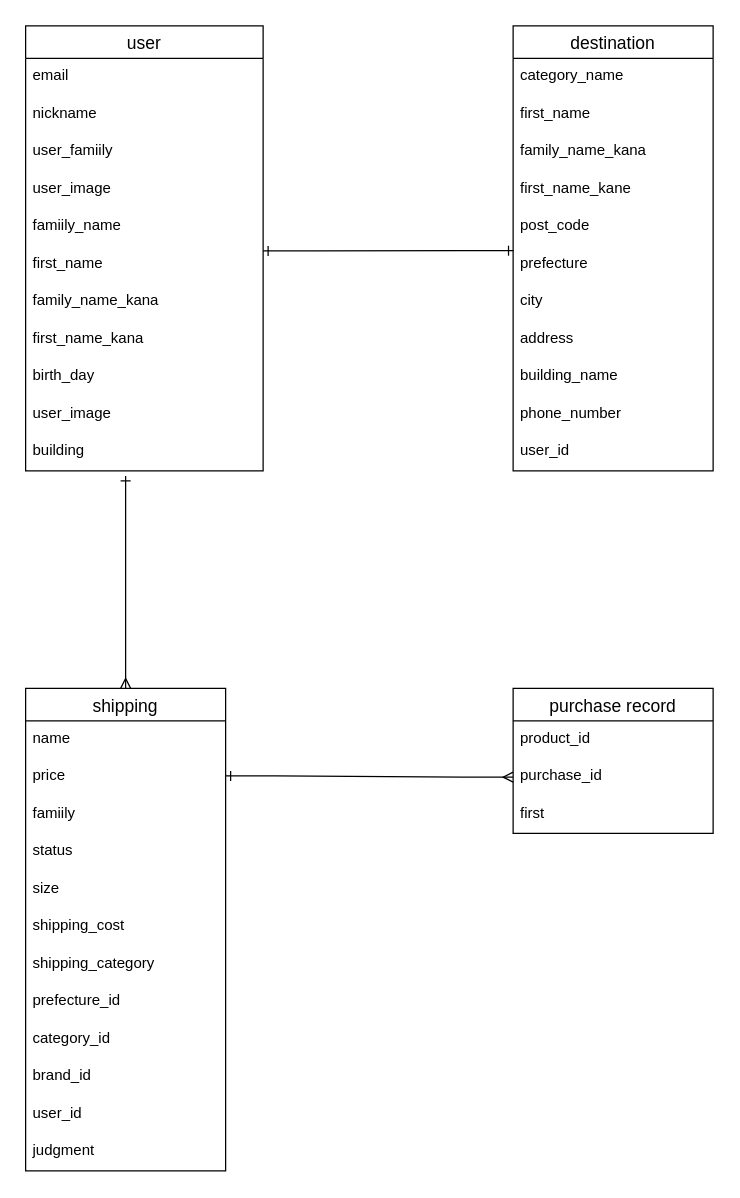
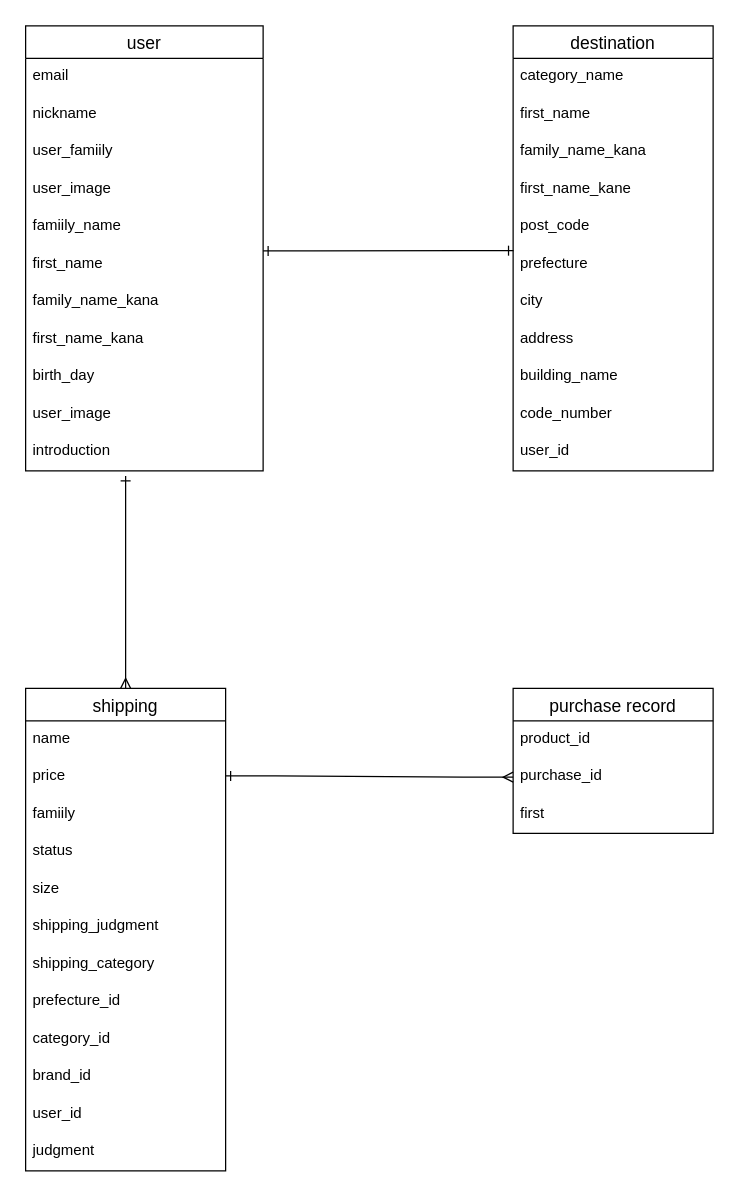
node "phone_number": label "phone_number" -> "code_number"
node "building": label "building" -> "introduction"
node "shipping_cost": label "shipping_cost" -> "shipping_judgment"
